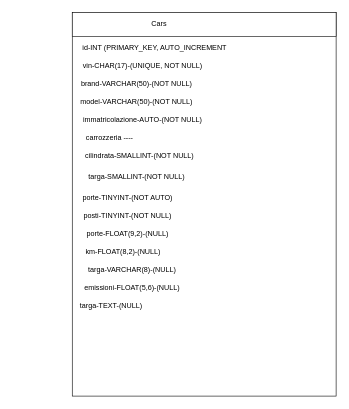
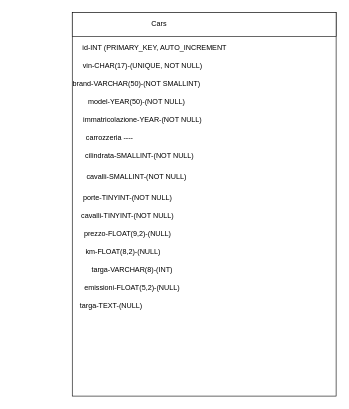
node "brand-VARCHAR(50)-(NOT NULL)": label "brand-VARCHAR(50)-(NOT NULL)" -> "brand-VARCHAR(50)-(NOT SMALLINT)"
node "model-VARCHAR(50)-(NOT NULL)": label "model-VARCHAR(50)-(NOT NULL)" -> "model-YEAR(50)-(NOT NULL)"
node "immatricolazione-AUTO-(NOT NULL)": label "immatricolazione-AUTO-(NOT NULL)" -> "immatricolazione-YEAR-(NOT NULL)"
node "targa-SMALLINT-(NOT NULL)": label "targa-SMALLINT-(NOT NULL)" -> "cavalli-SMALLINT-(NOT NULL)"
node "porte-TINYINT-(NOT AUTO)": label "porte-TINYINT-(NOT AUTO)" -> "porte-TINYINT-(NOT NULL)"
node "posti-TINYINT-(NOT NULL)": label "posti-TINYINT-(NOT NULL)" -> "cavalli-TINYINT-(NOT NULL)"
node "porte-FLOAT(9,2)-(NULL)": label "porte-FLOAT(9,2)-(NULL)" -> "prezzo-FLOAT(9,2)-(NULL)"
node "targa-VARCHAR(8)-(NULL)": label "targa-VARCHAR(8)-(NULL)" -> "targa-VARCHAR(8)-(INT)"
node "emissioni-FLOAT(5,6)-(NULL)": label "emissioni-FLOAT(5,6)-(NULL)" -> "emissioni-FLOAT(5,2)-(NULL)"
